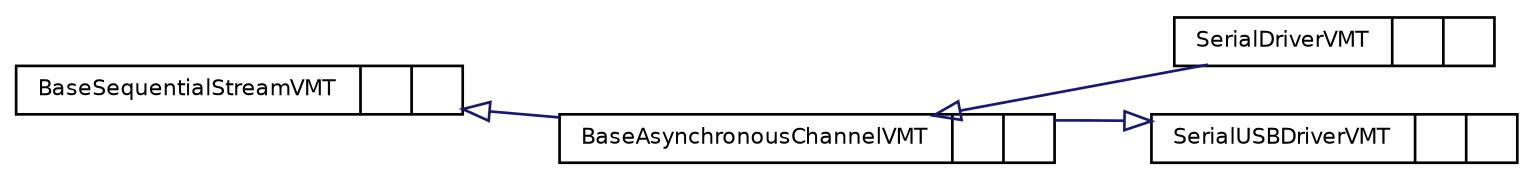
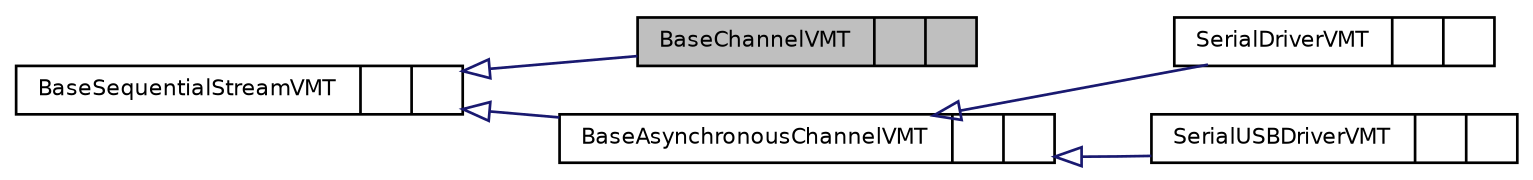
node "BaseChannelVMT": added
edge "BaseAsynchronousChannelVMT" -> "SerialUSBDriverVMT": reversed
